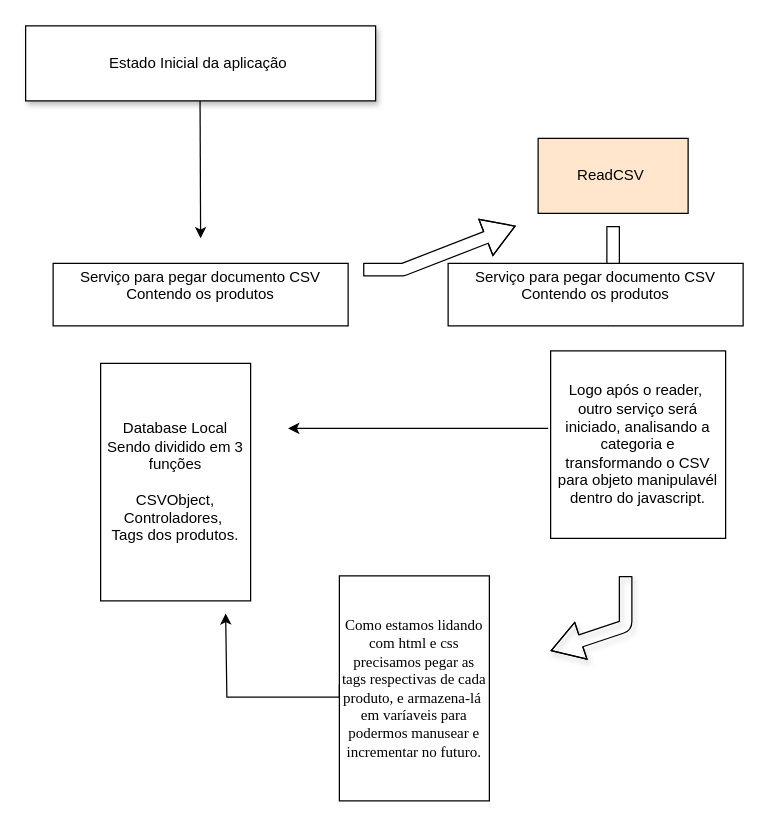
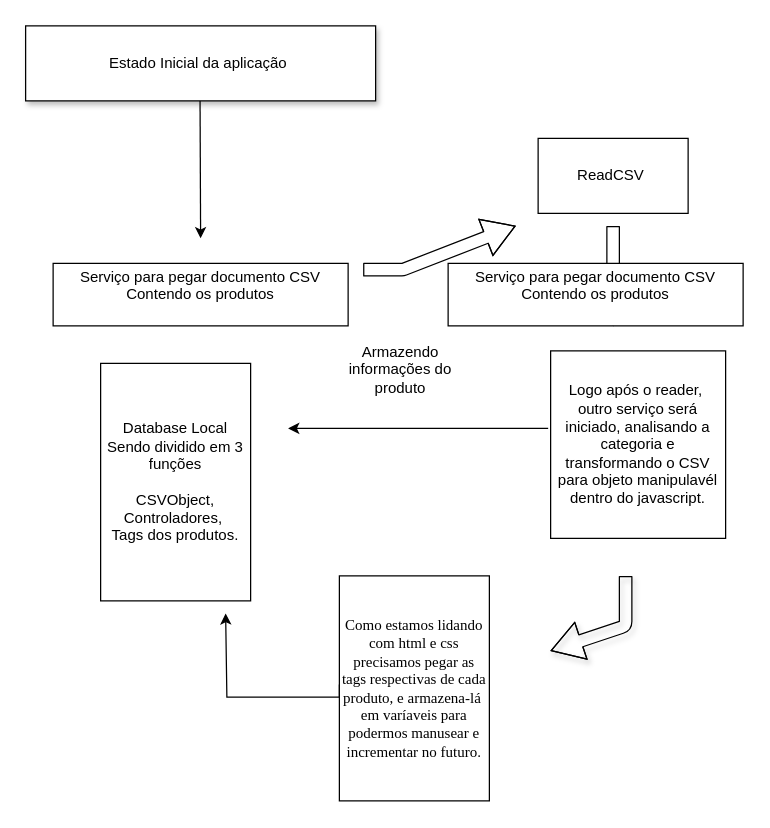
node "ReadCSV": fillcolor #ffe6cc -> #ffffff
node "Armazendo informações do produto": added
